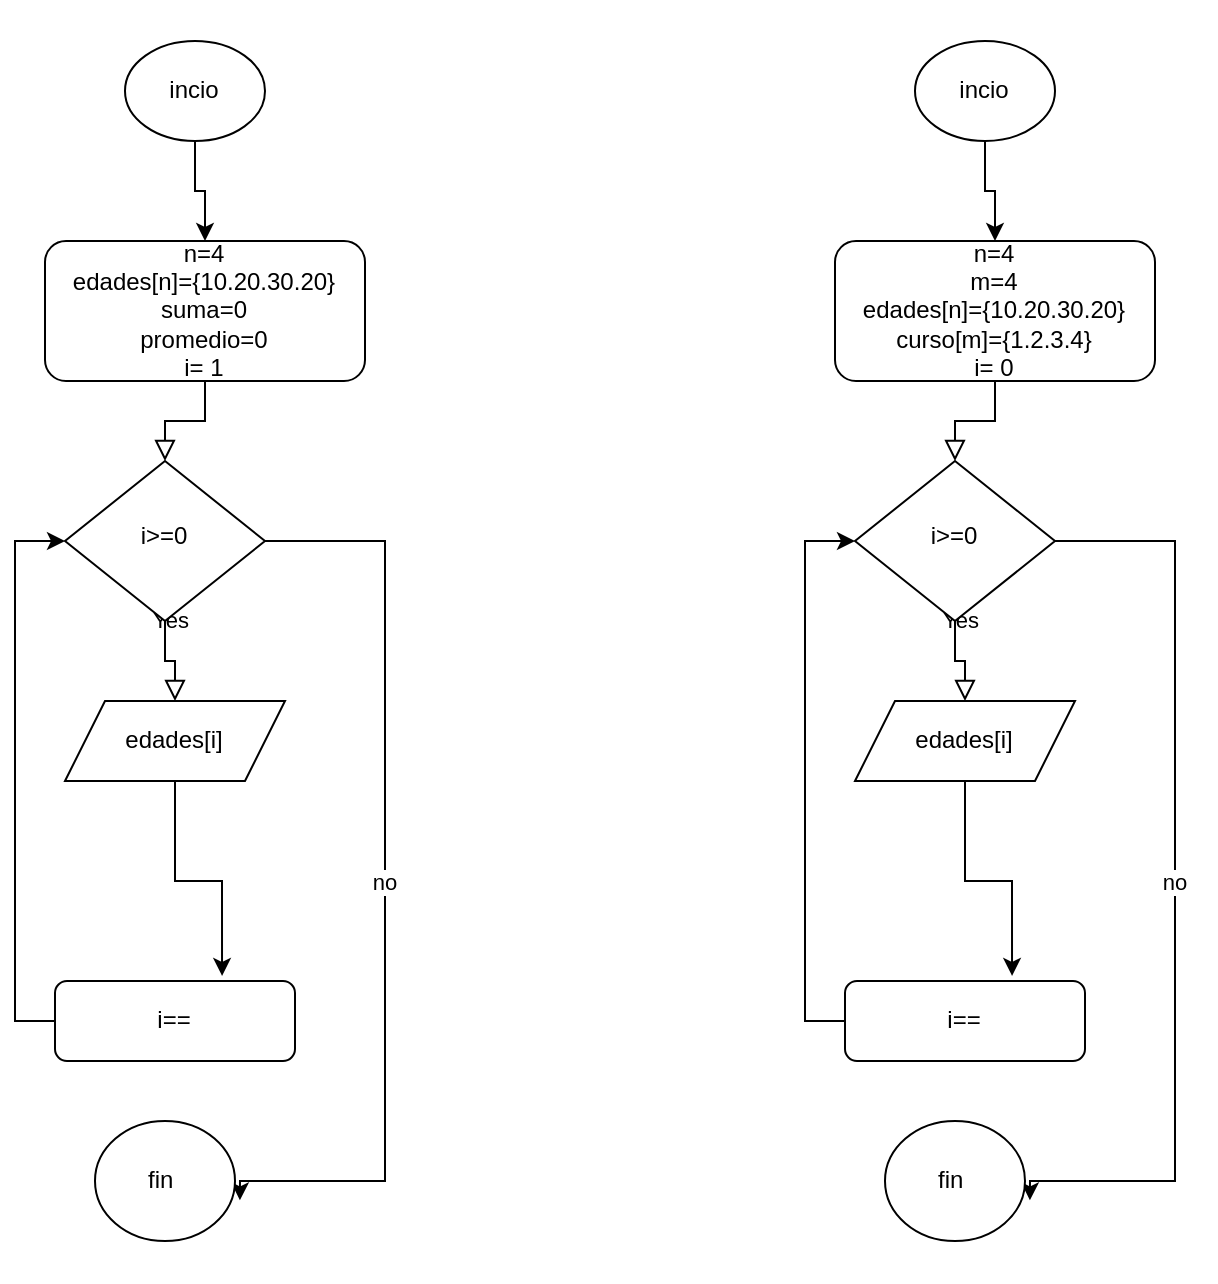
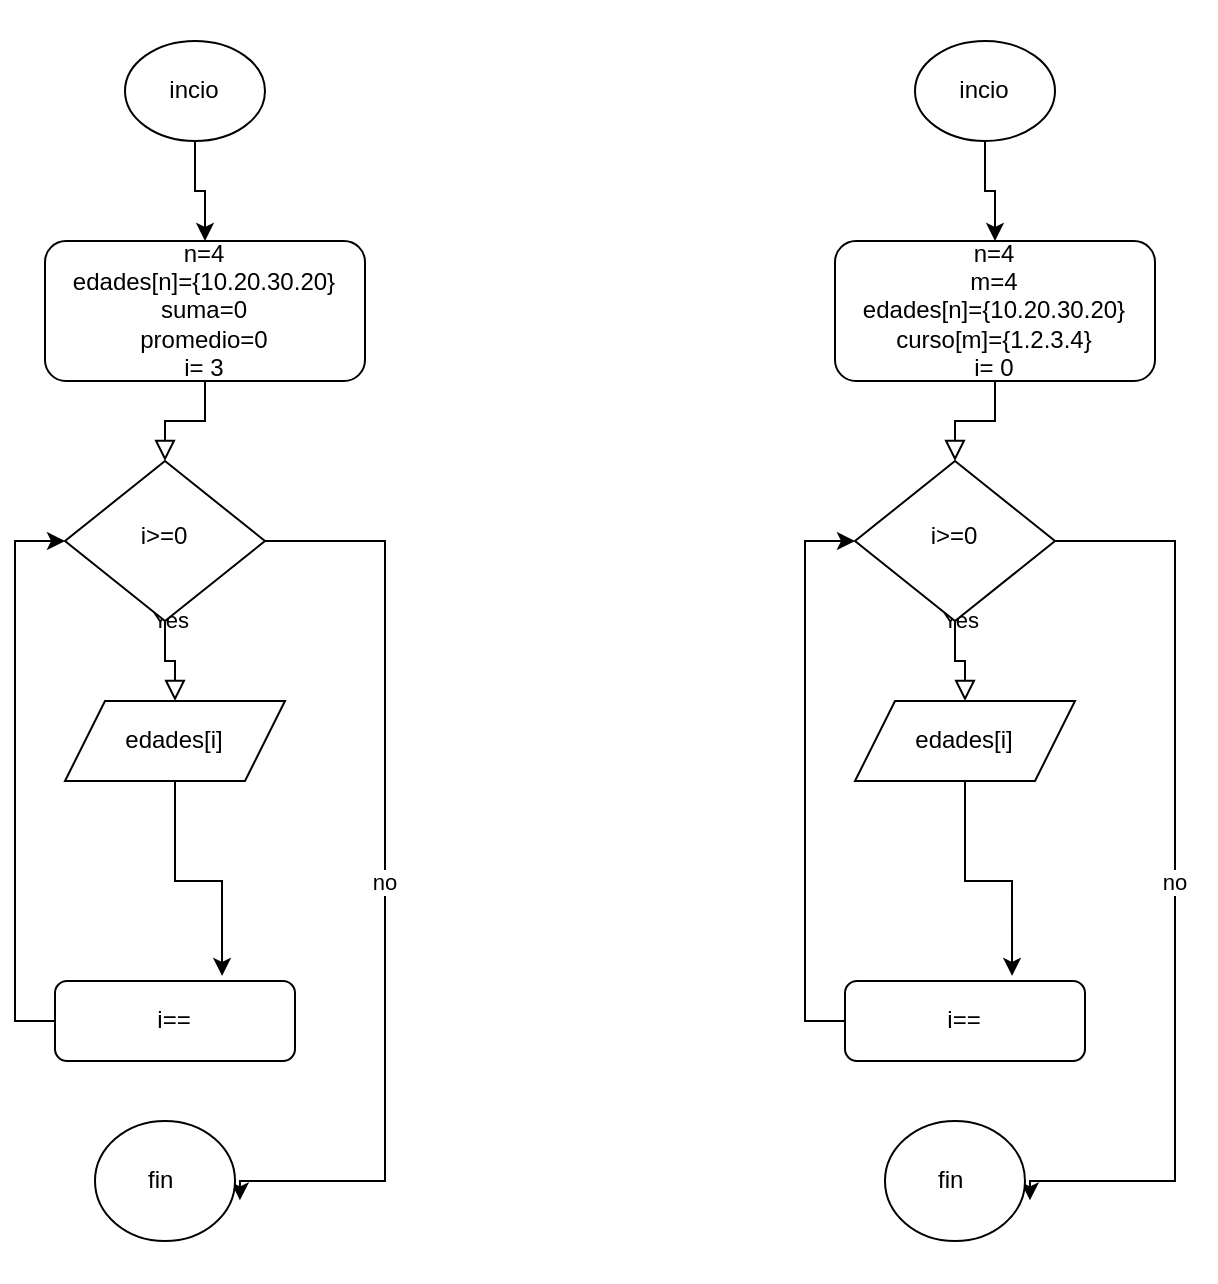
node "n=4 edades[n]={10.20.30.20} suma=0 promedio=0 i= 1": label "n=4 edades[n]={10.20.30.20} suma=0 promedio=0 i= 1" -> "n=4 edades[n]={10.20.30.20} suma=0 promedio=0 i= 3"
